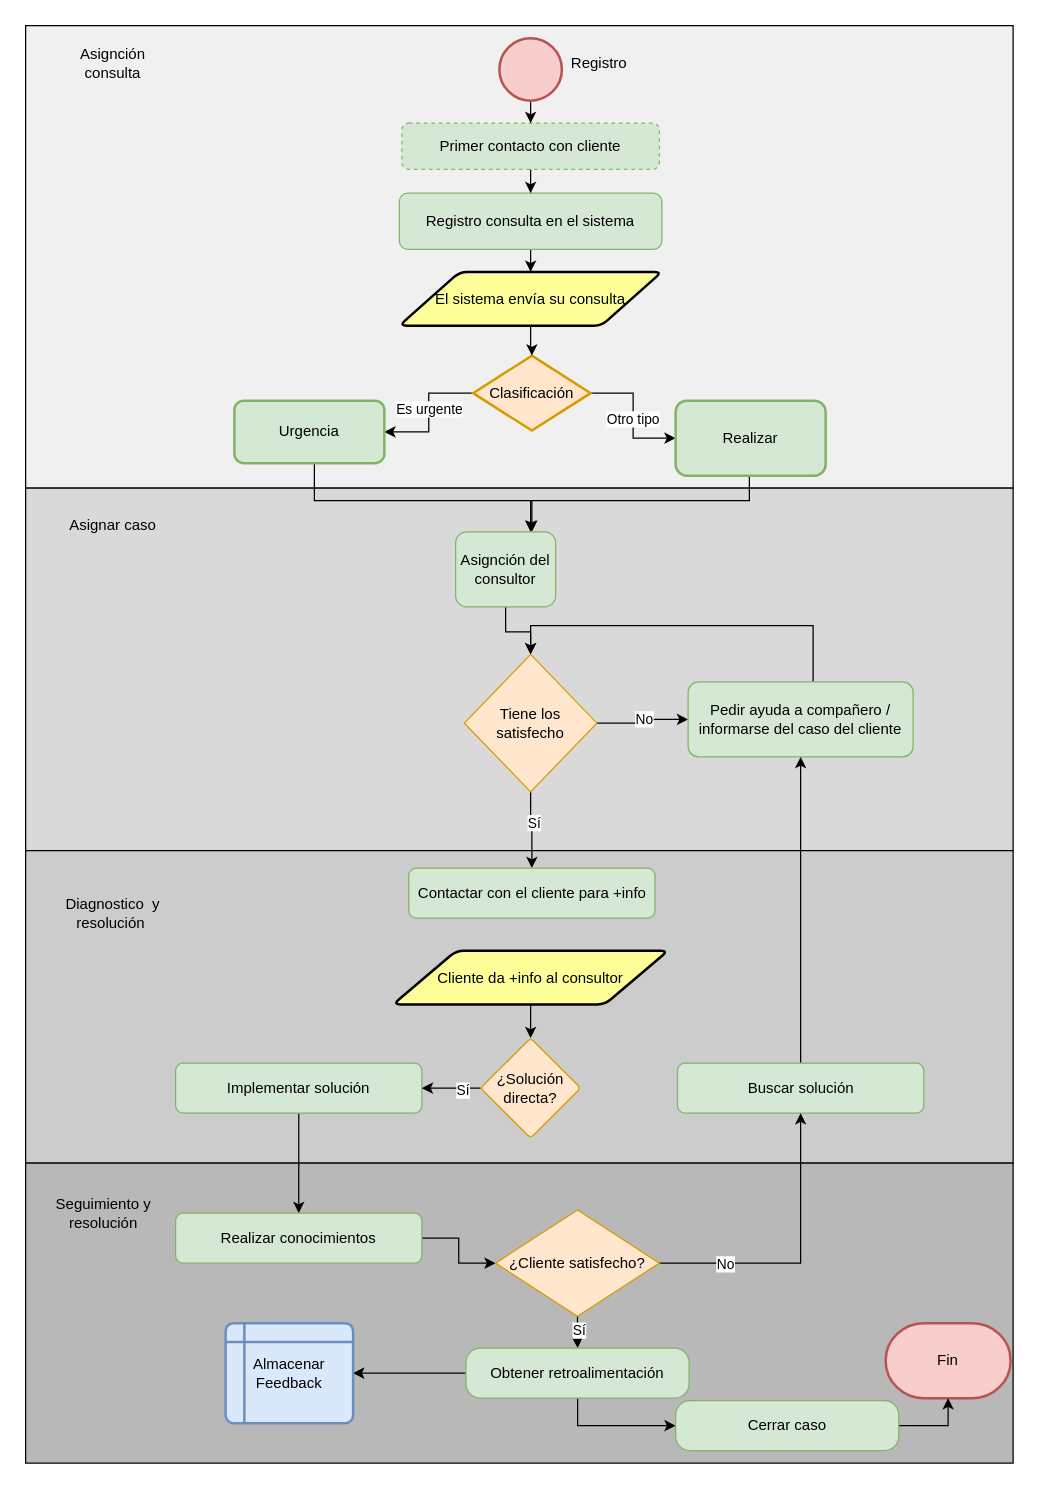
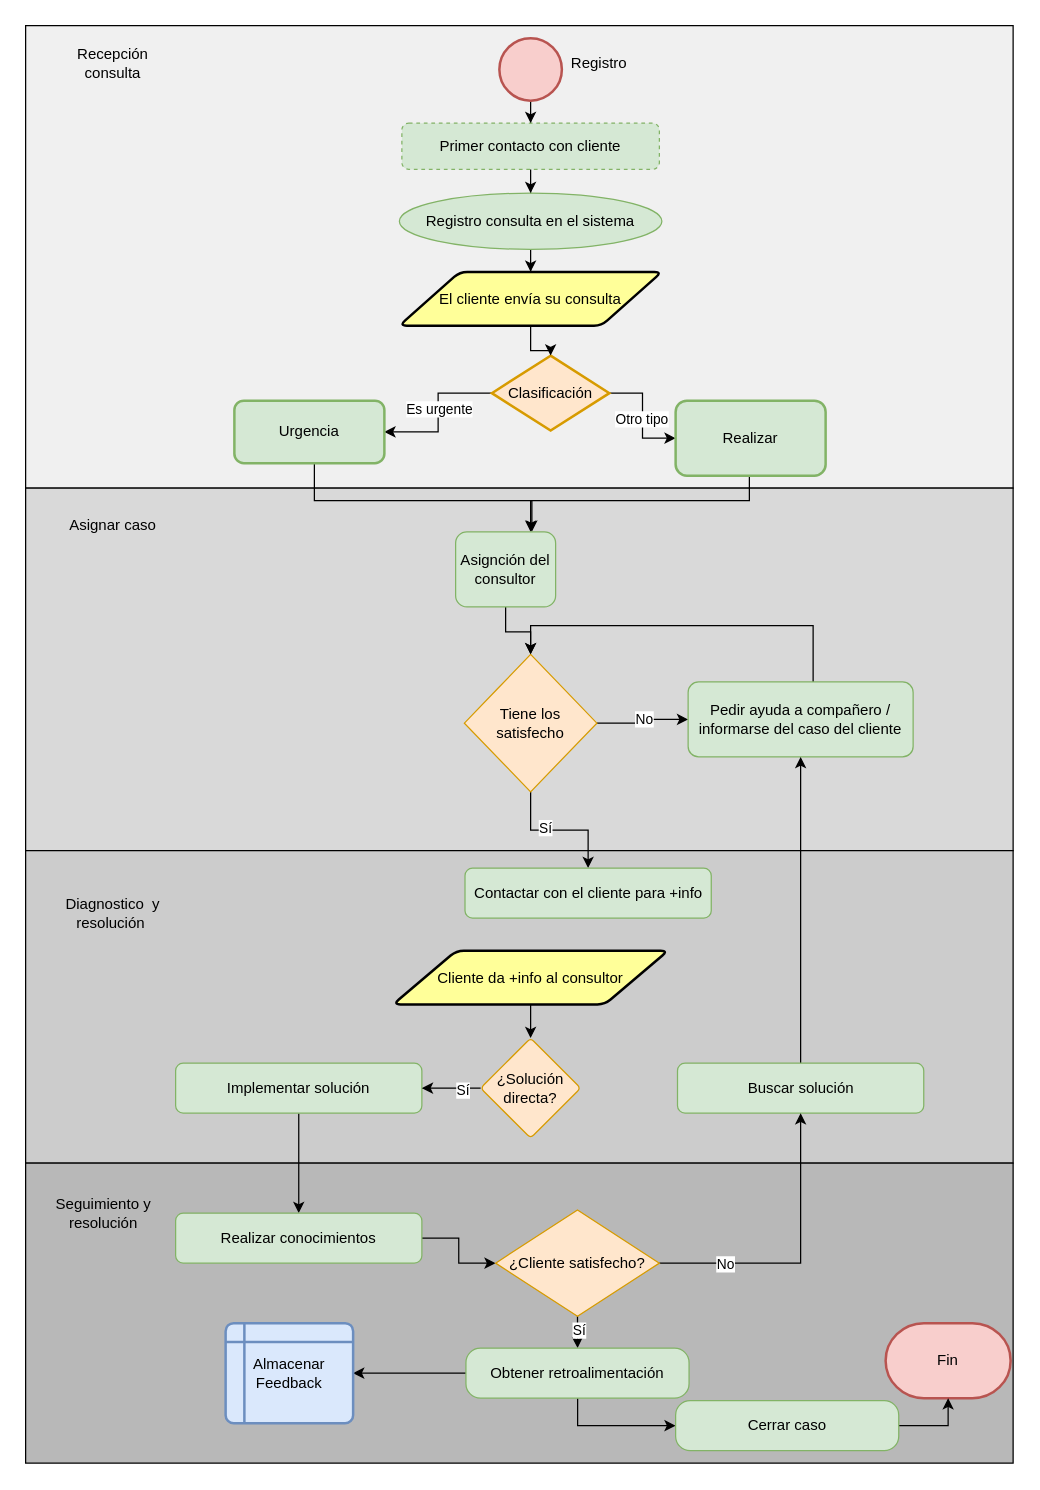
node "Asignción consulta": label "Asignción consulta" -> "Recepción consulta"
node "Registro consulta en el sistema": shape rounded rectangle -> ellipse
node "El sistema envía su consulta": label "El sistema envía su consulta" -> "El cliente envía su consulta"
node "Clasificación": moved (532, 393) -> (551, 393)
node "Contactar con el cliente para +info": moved (532, 893) -> (588, 893)
